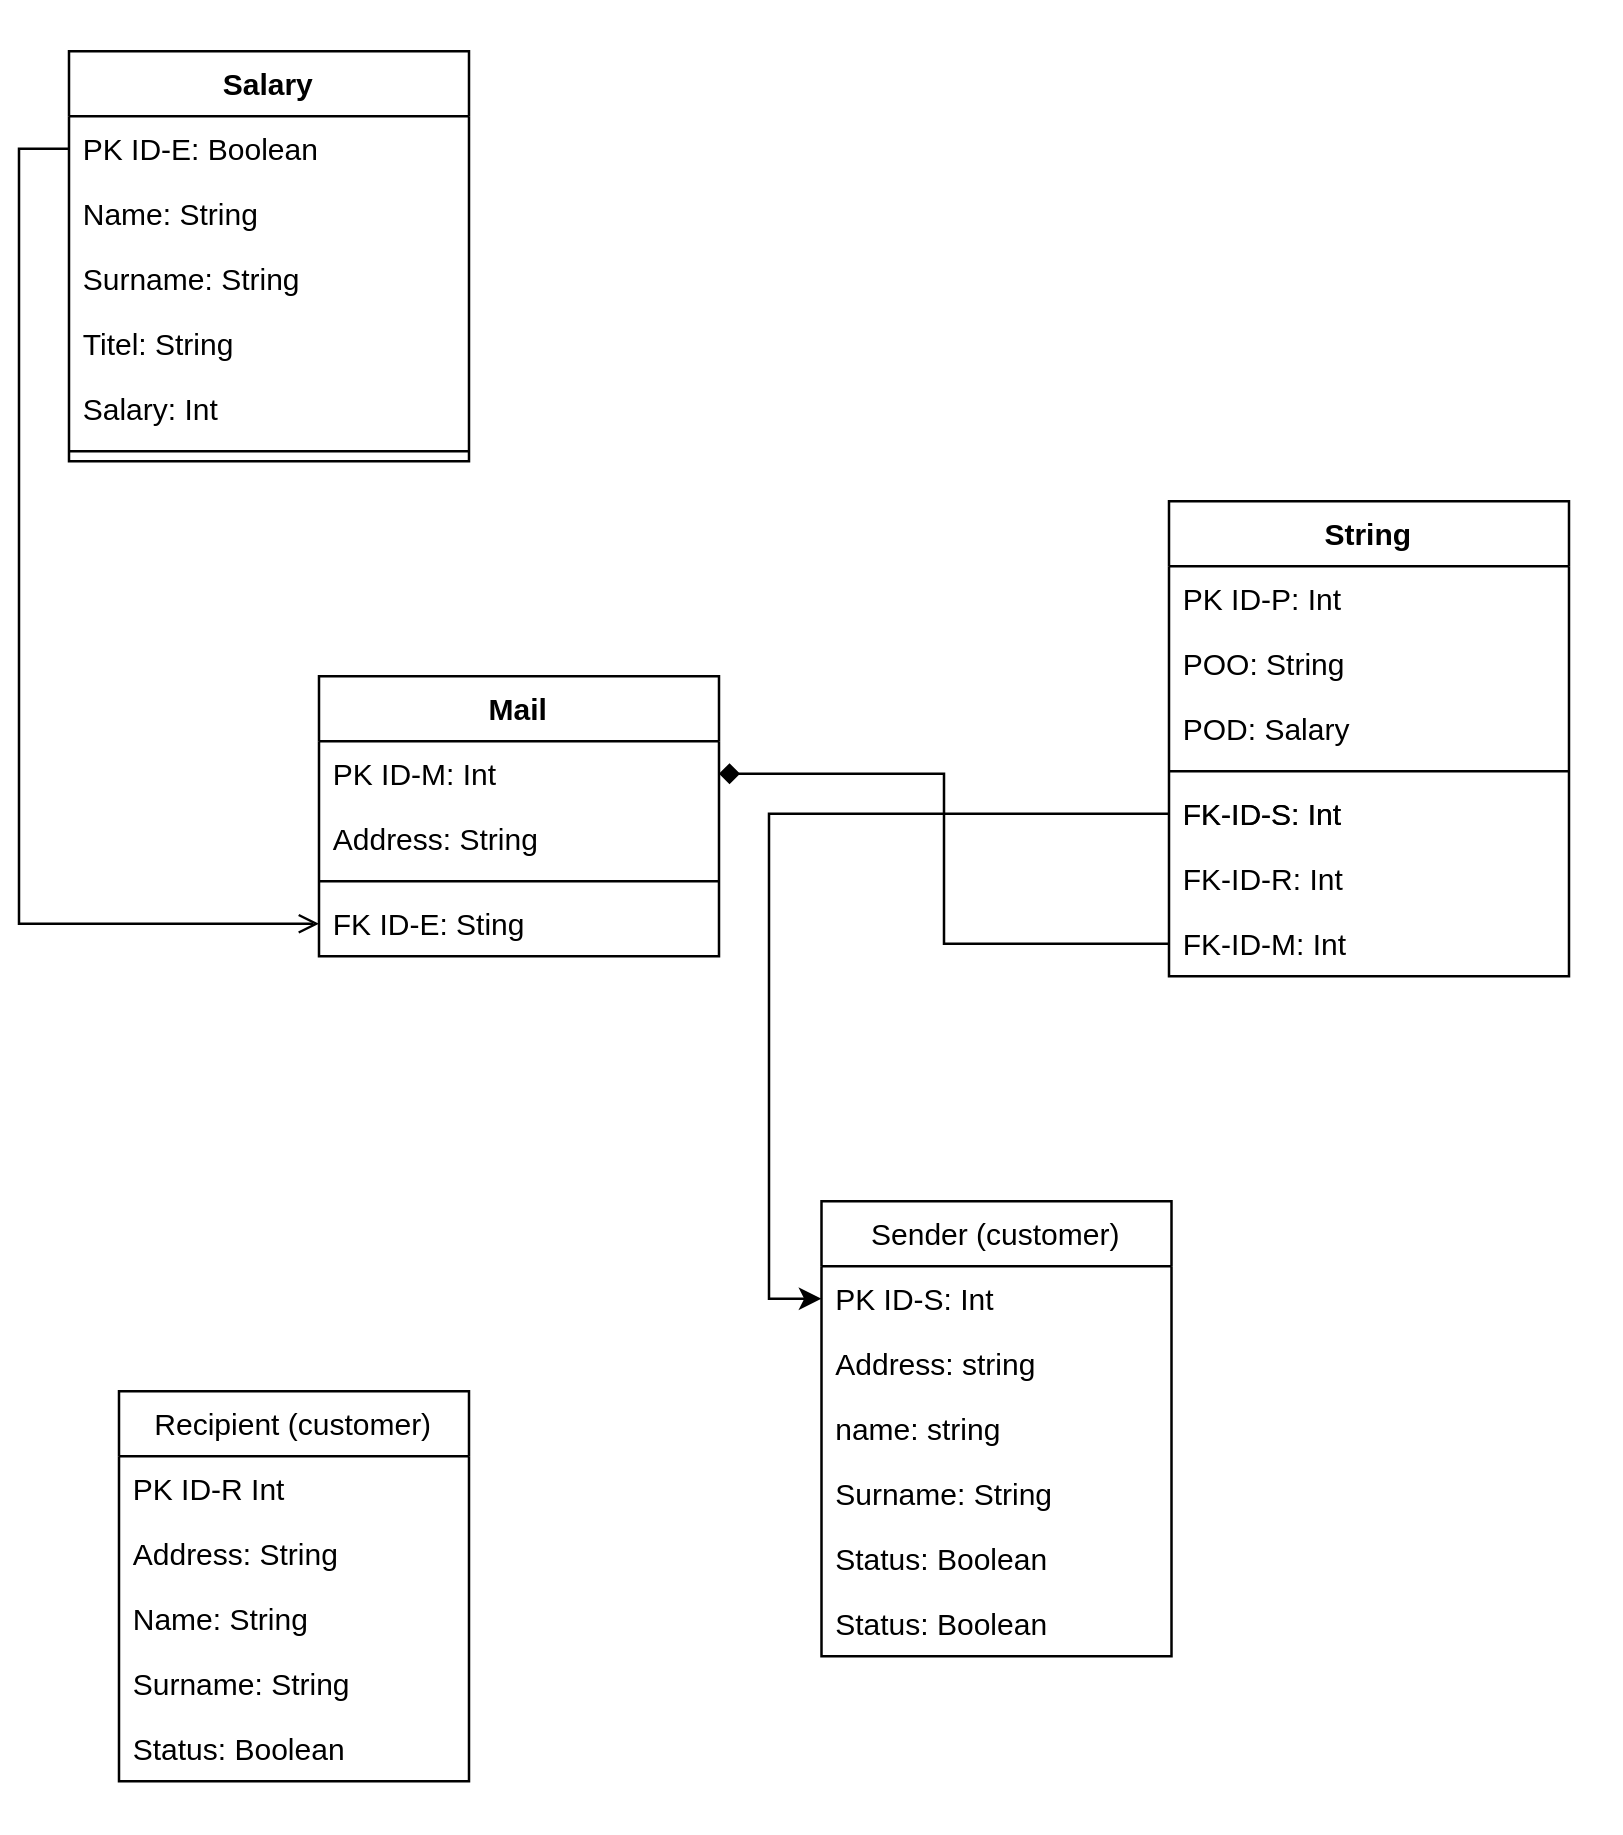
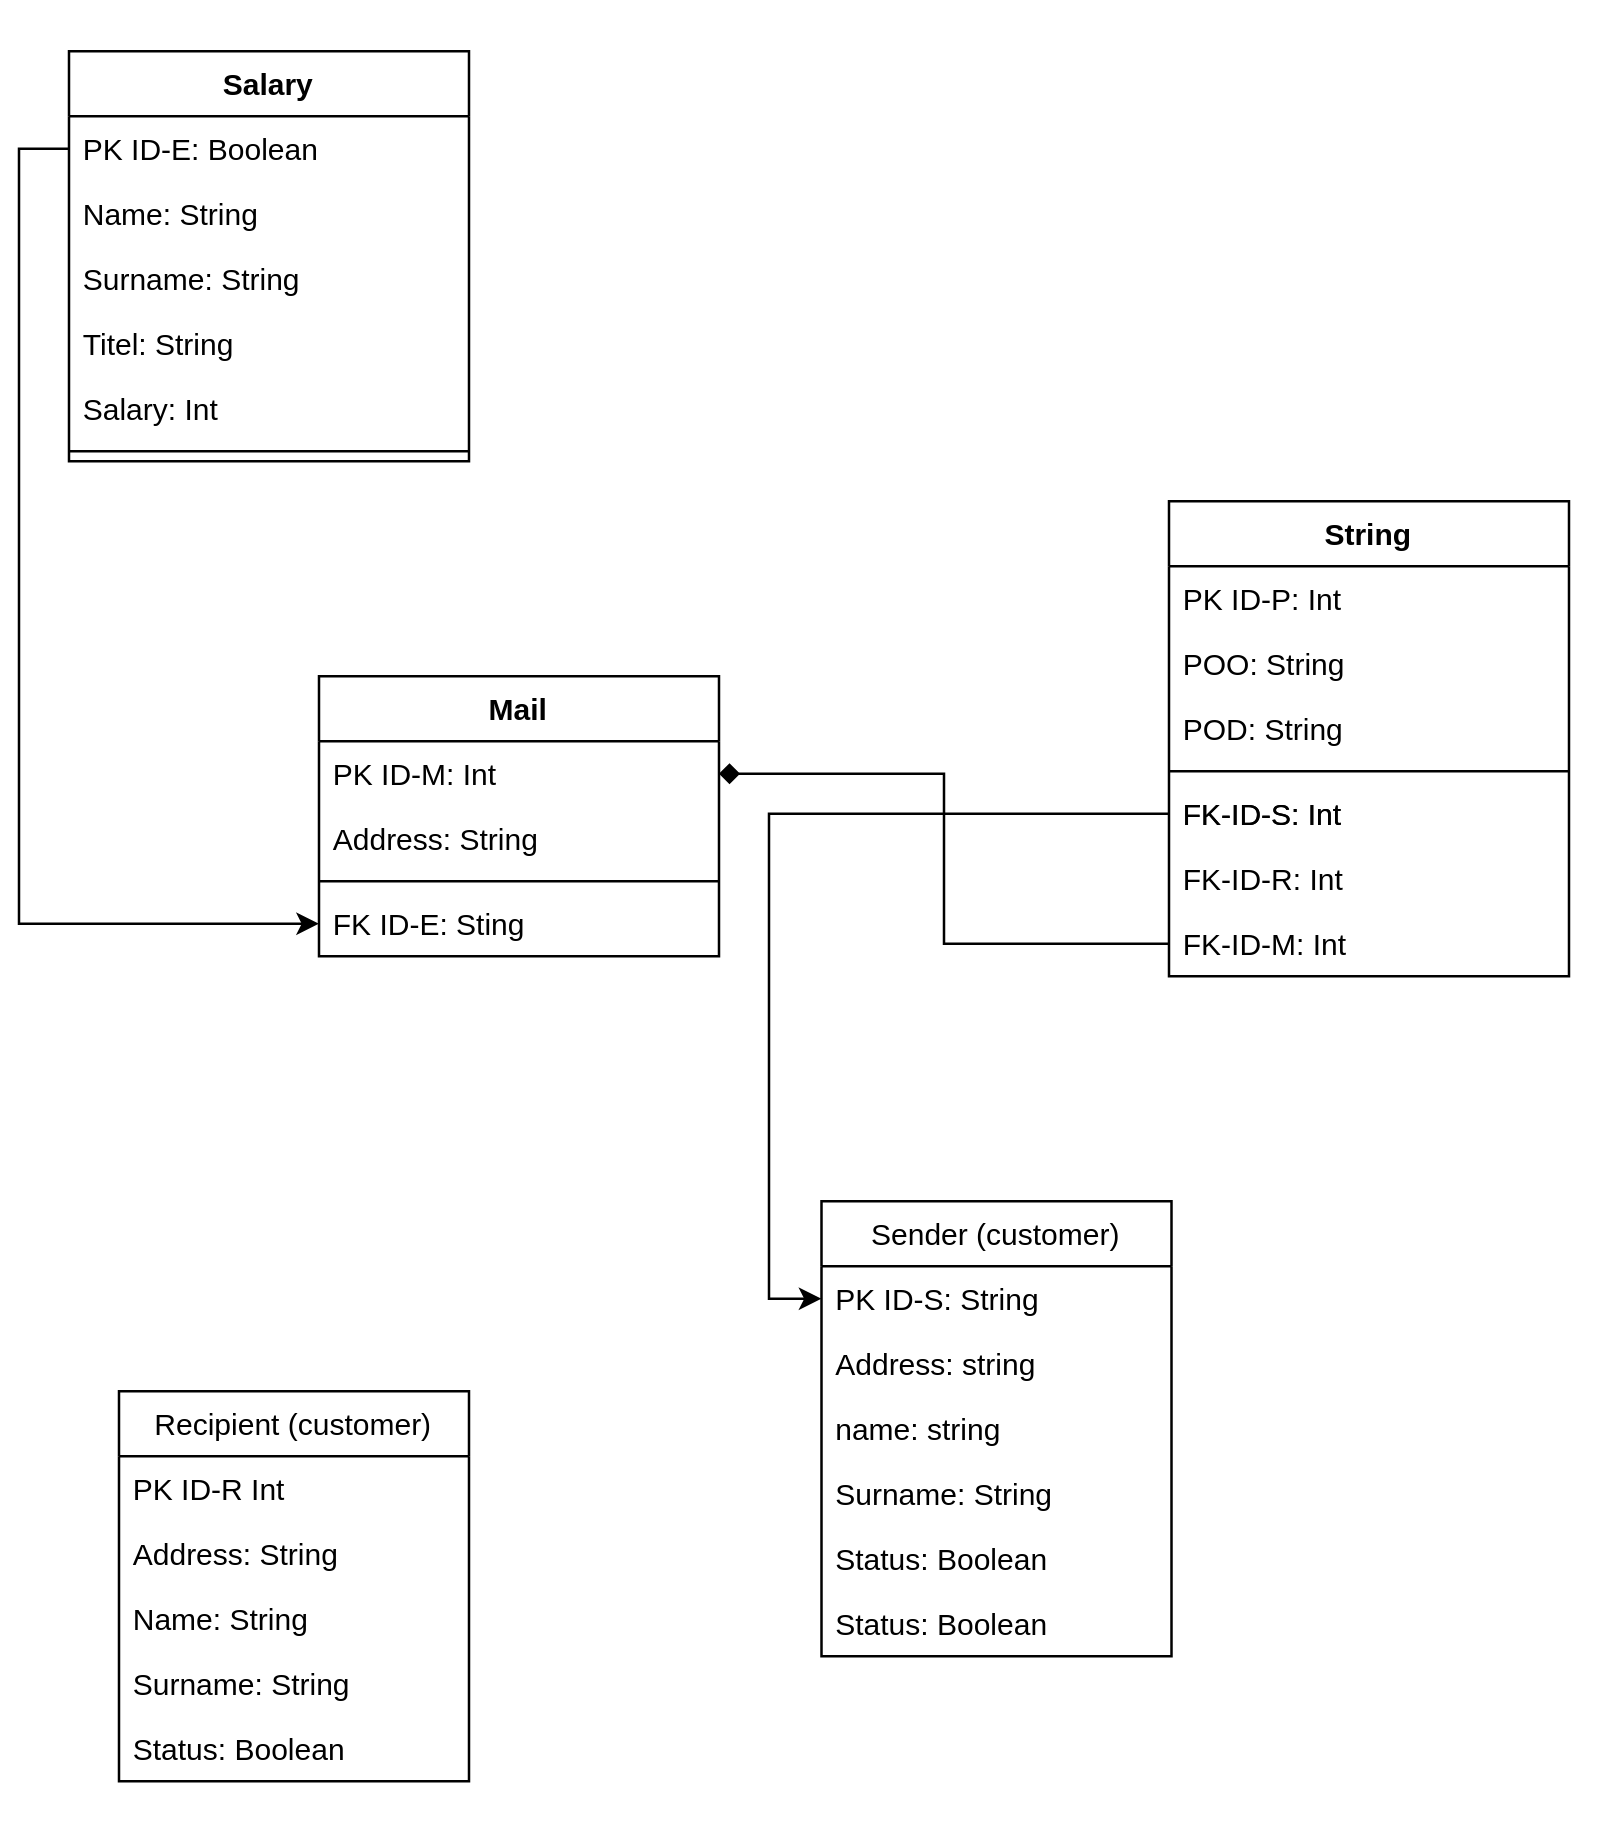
node "POD: Salary": label "POD: Salary" -> "POD: String"
edge "PK ID-E: Boolean" -> "FK ID-E: Sting": arrowhead open -> classic
node "PK ID-S: Int": label "PK ID-S: Int" -> "PK ID-S: String"
